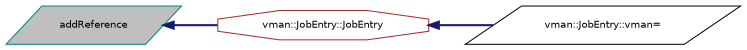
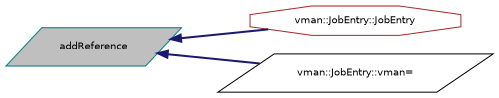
edge "vman::JobEntry::vman=" -> "vman::JobEntry::JobEntry": now "vman::JobEntry::vman=" -> "addReference"
